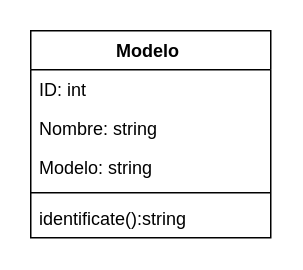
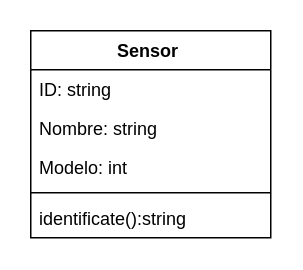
node "Modelo": label "Modelo" -> "Sensor"
node "ID: int": label "ID: int" -> "ID: string"
node "Modelo: string": label "Modelo: string" -> "Modelo: int"
